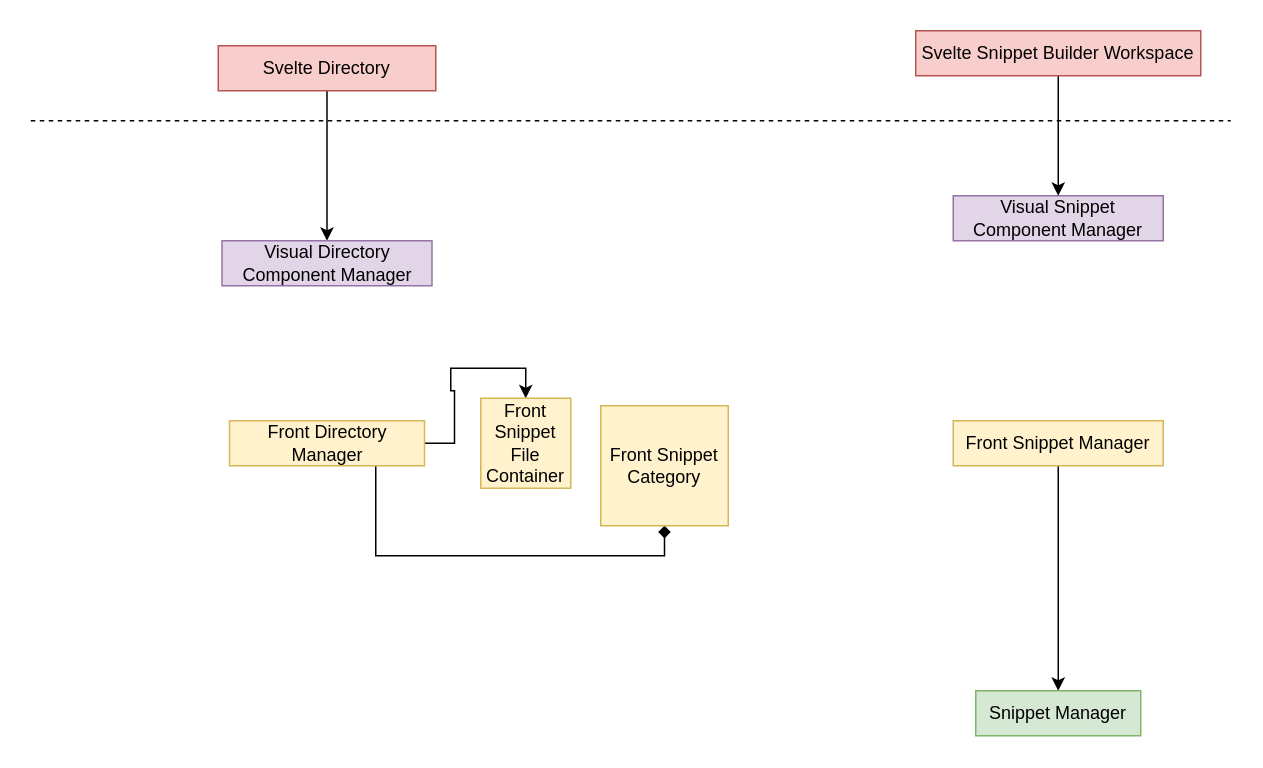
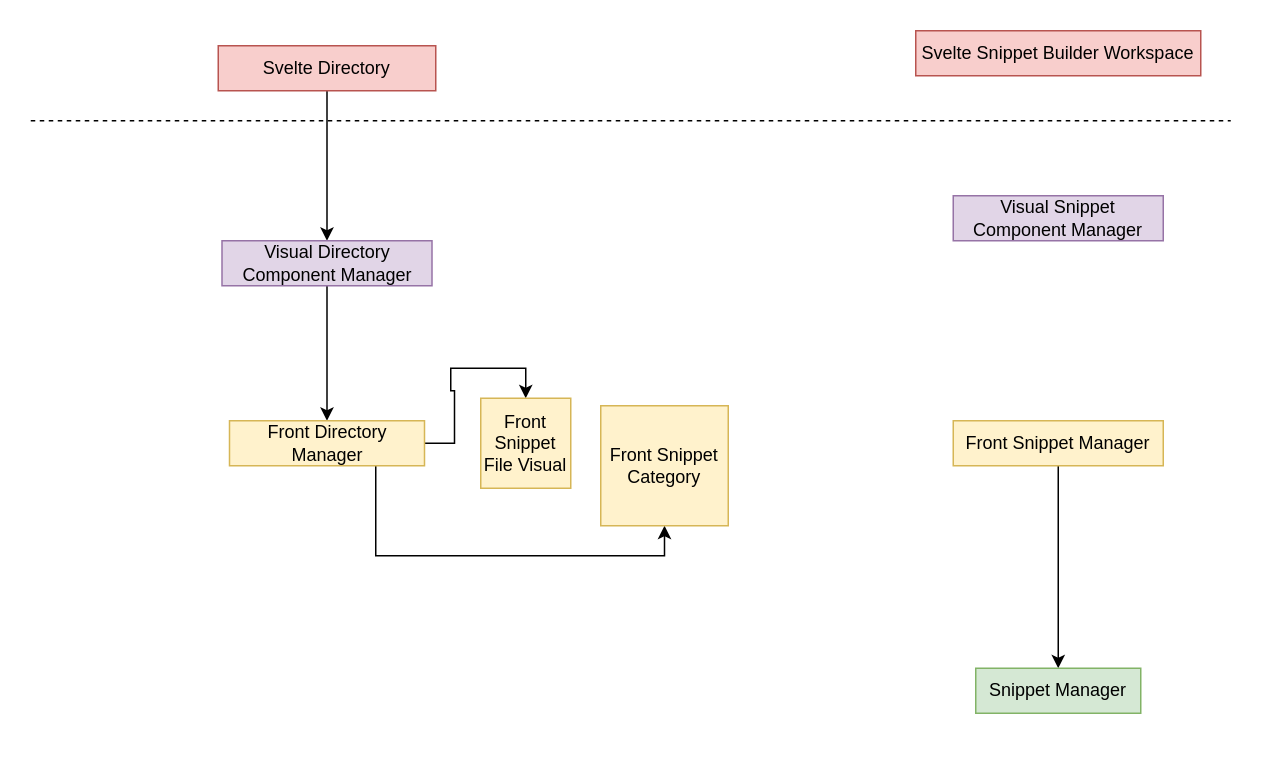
edge "Svelte Snippet Builder Workspace" -> "Visual Snippet Component Manager": removed
edge "Visual Directory Component Manager" -> "Front Directory Manager": added
node "Front Snippet File Container": label "Front Snippet File Container" -> "Front Snippet File Visual"
edge "Front Directory Manager" -> "Front Snippet Category": arrowhead diamond -> classic
node "Snippet Manager": moved (1058, 713) -> (1058, 691)
